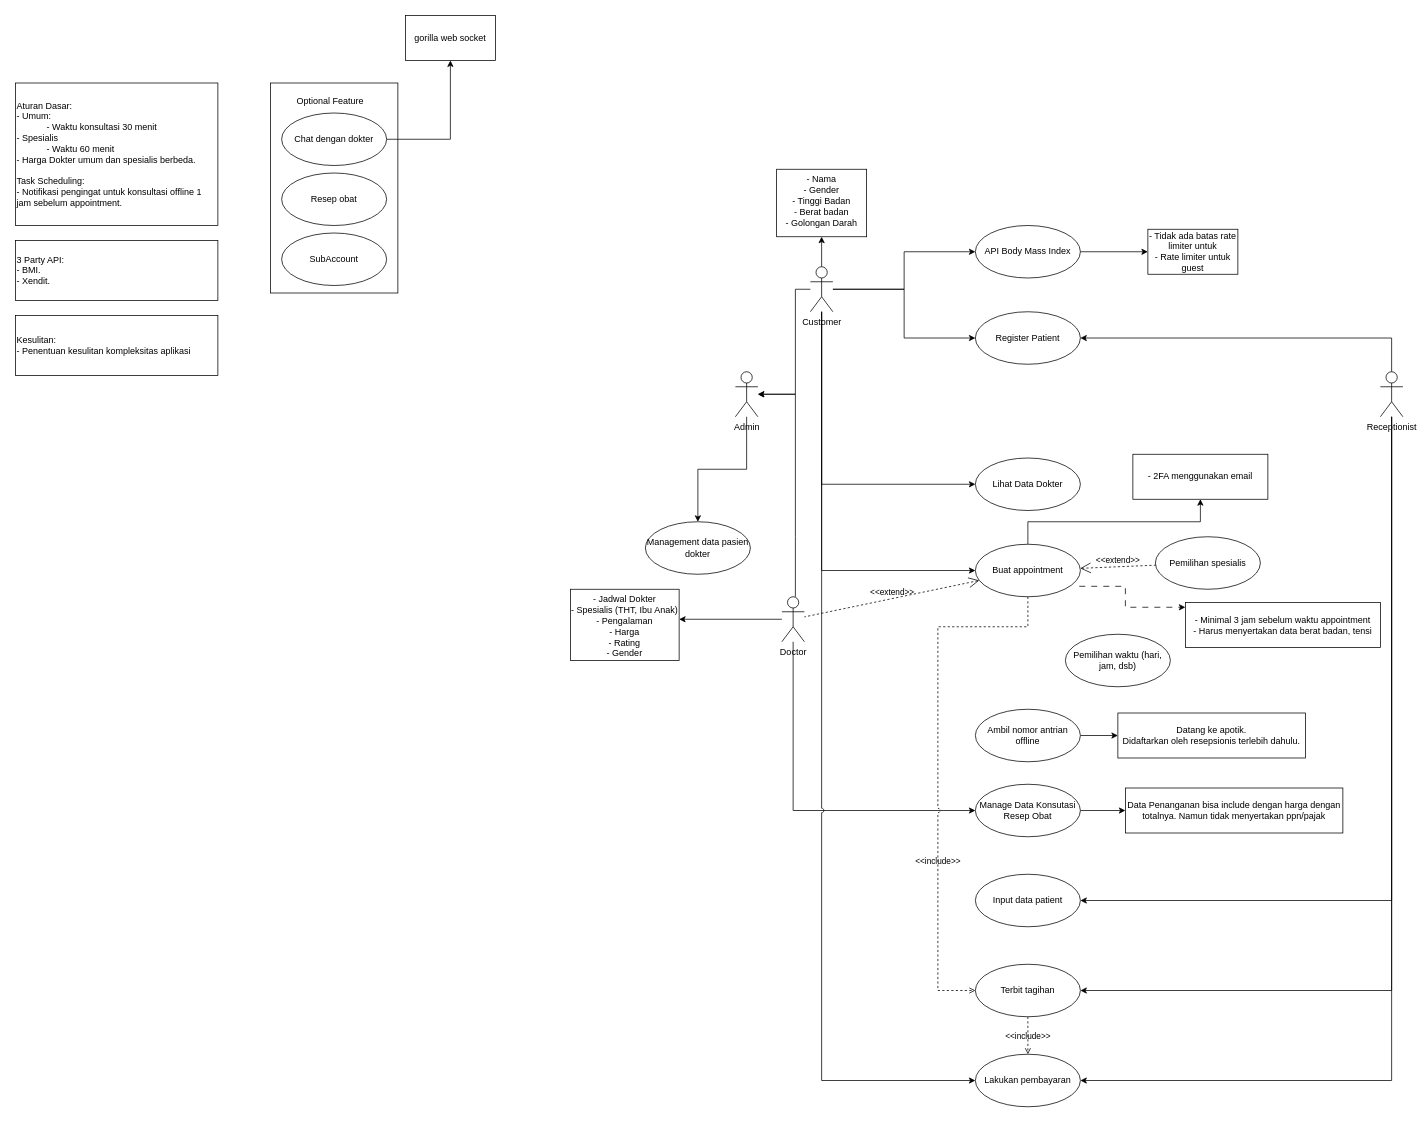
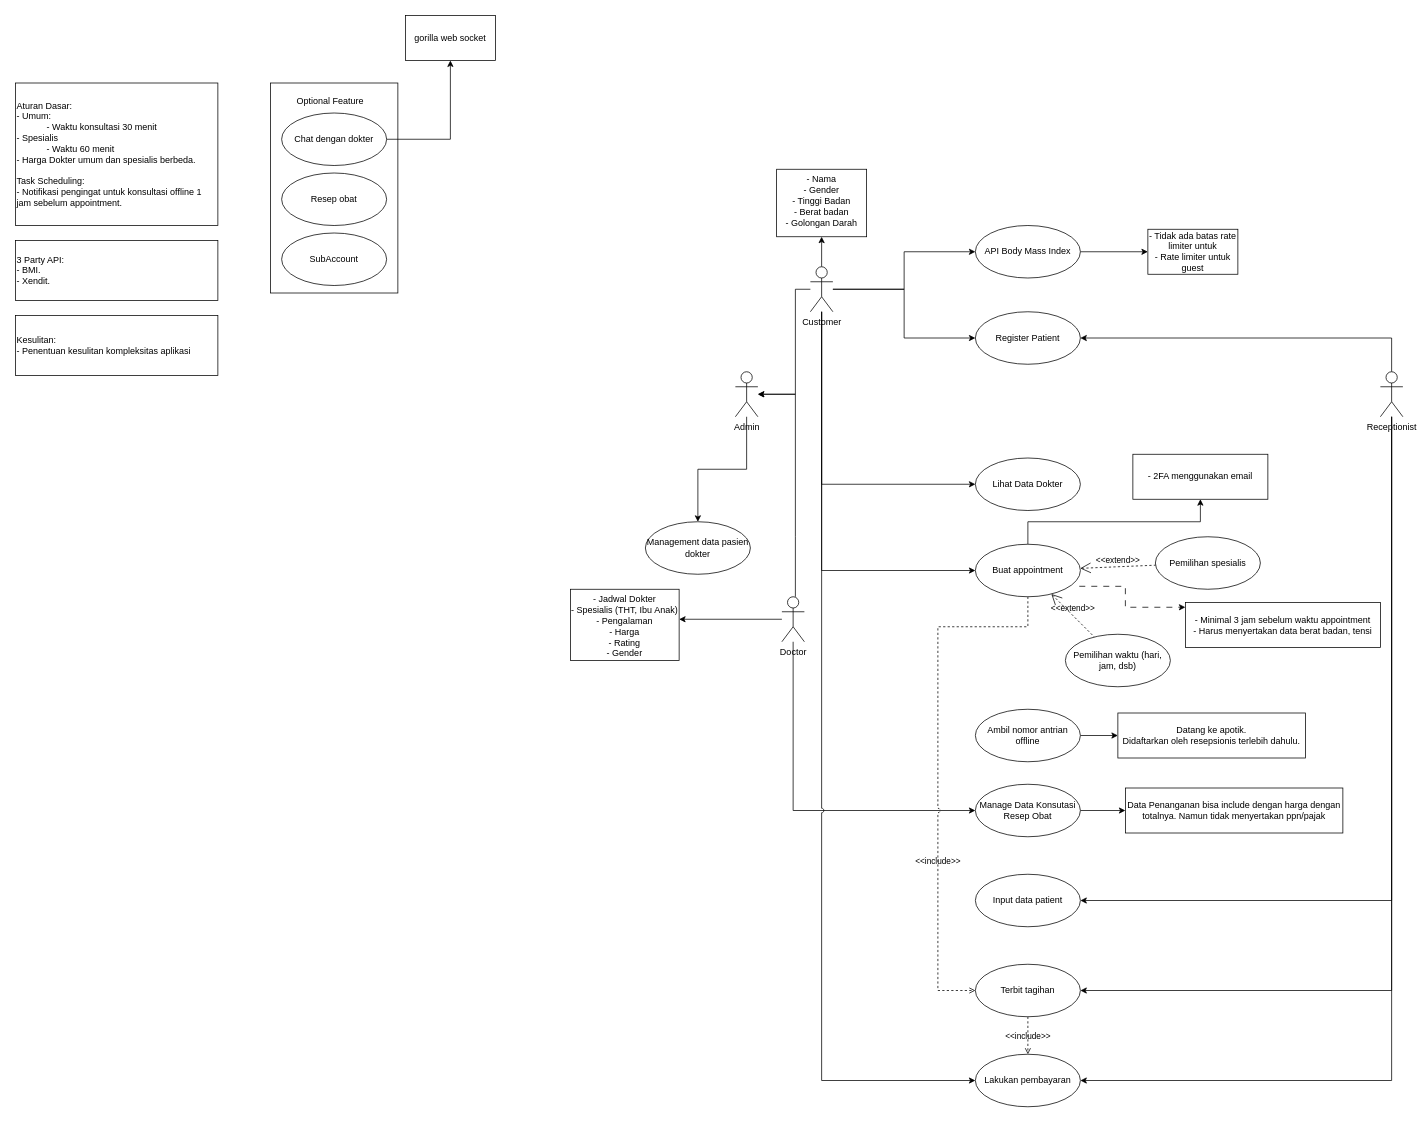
edge "Doctor" -> "Buat appointment": now "Pemilihan waktu (hari, jam, dsb)" -> "Buat appointment"
